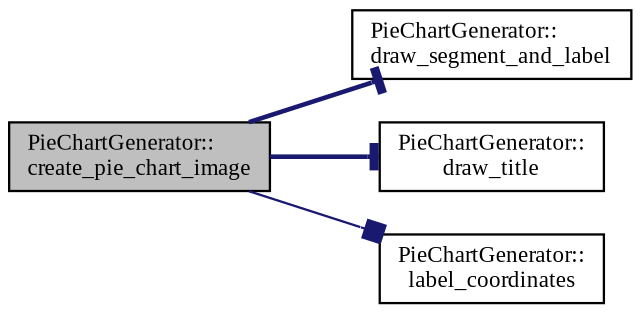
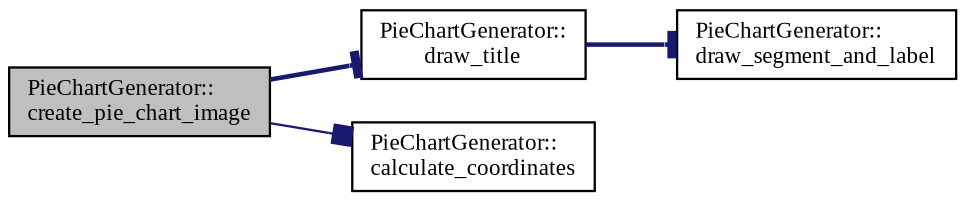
edge "PieChartGenerator:: create_pie_chart_image" -> "PieChartGenerator:: draw_segment_and_label": now "PieChartGenerator:: draw_title" -> "PieChartGenerator:: draw_segment_and_label"
node "PieChartGenerator:: label_coordinates": label "PieChartGenerator:: label_coordinates" -> "PieChartGenerator:: calculate_coordinates"
